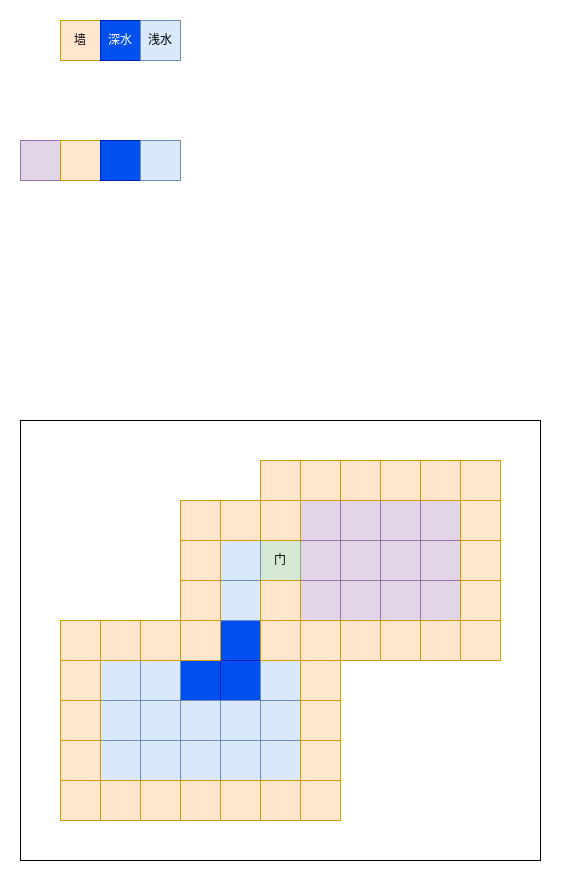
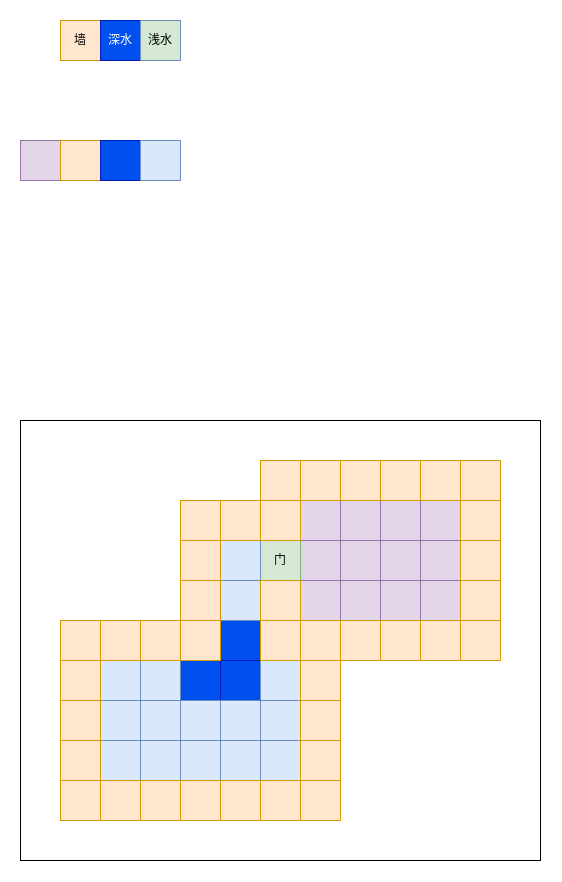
node "浅水": fillcolor #dae8fc -> #d5e8d4
